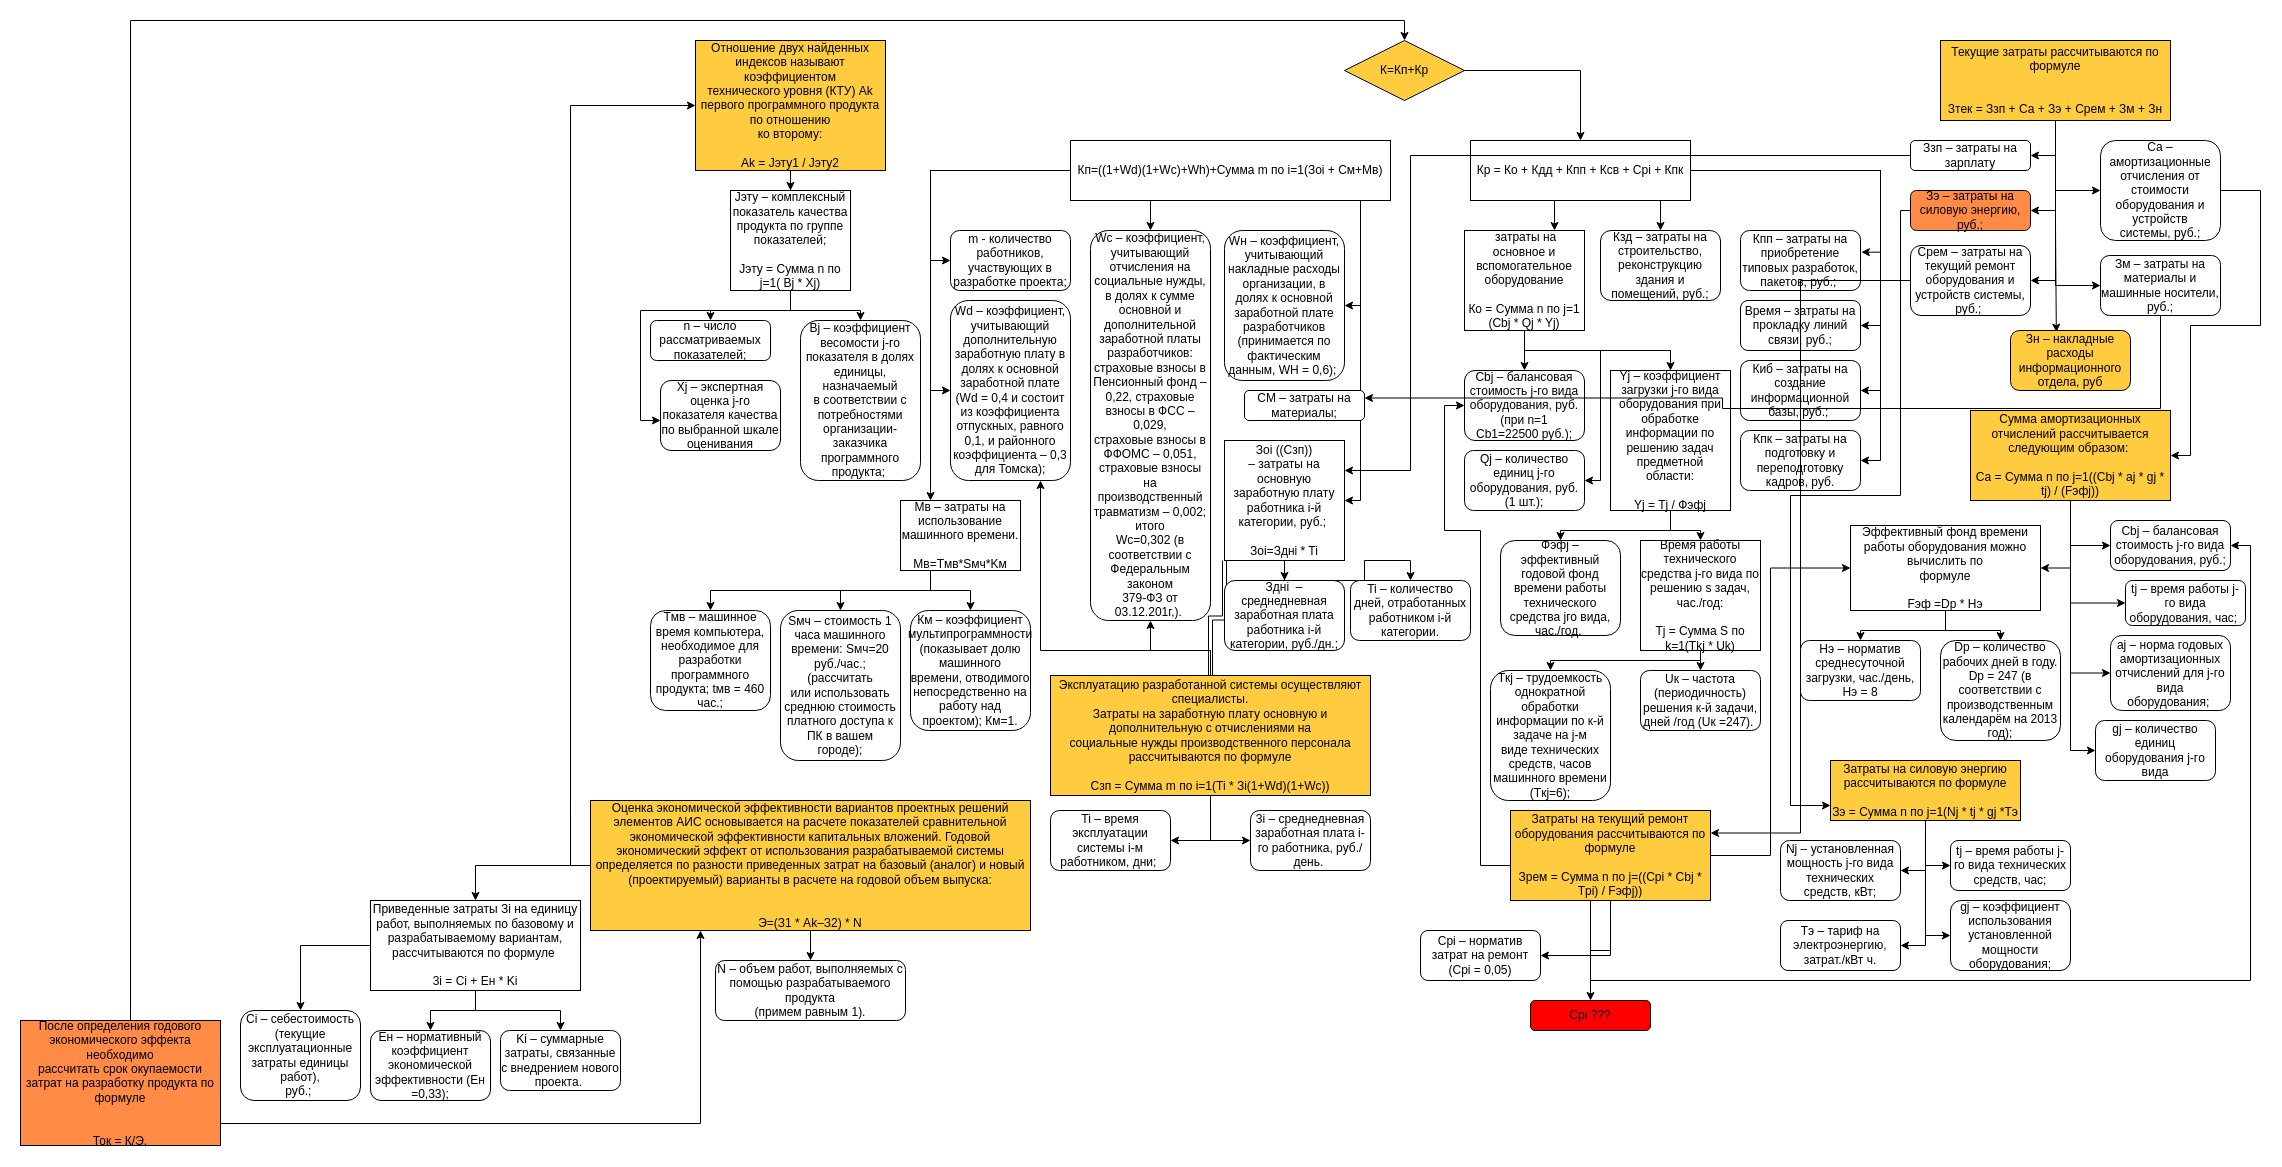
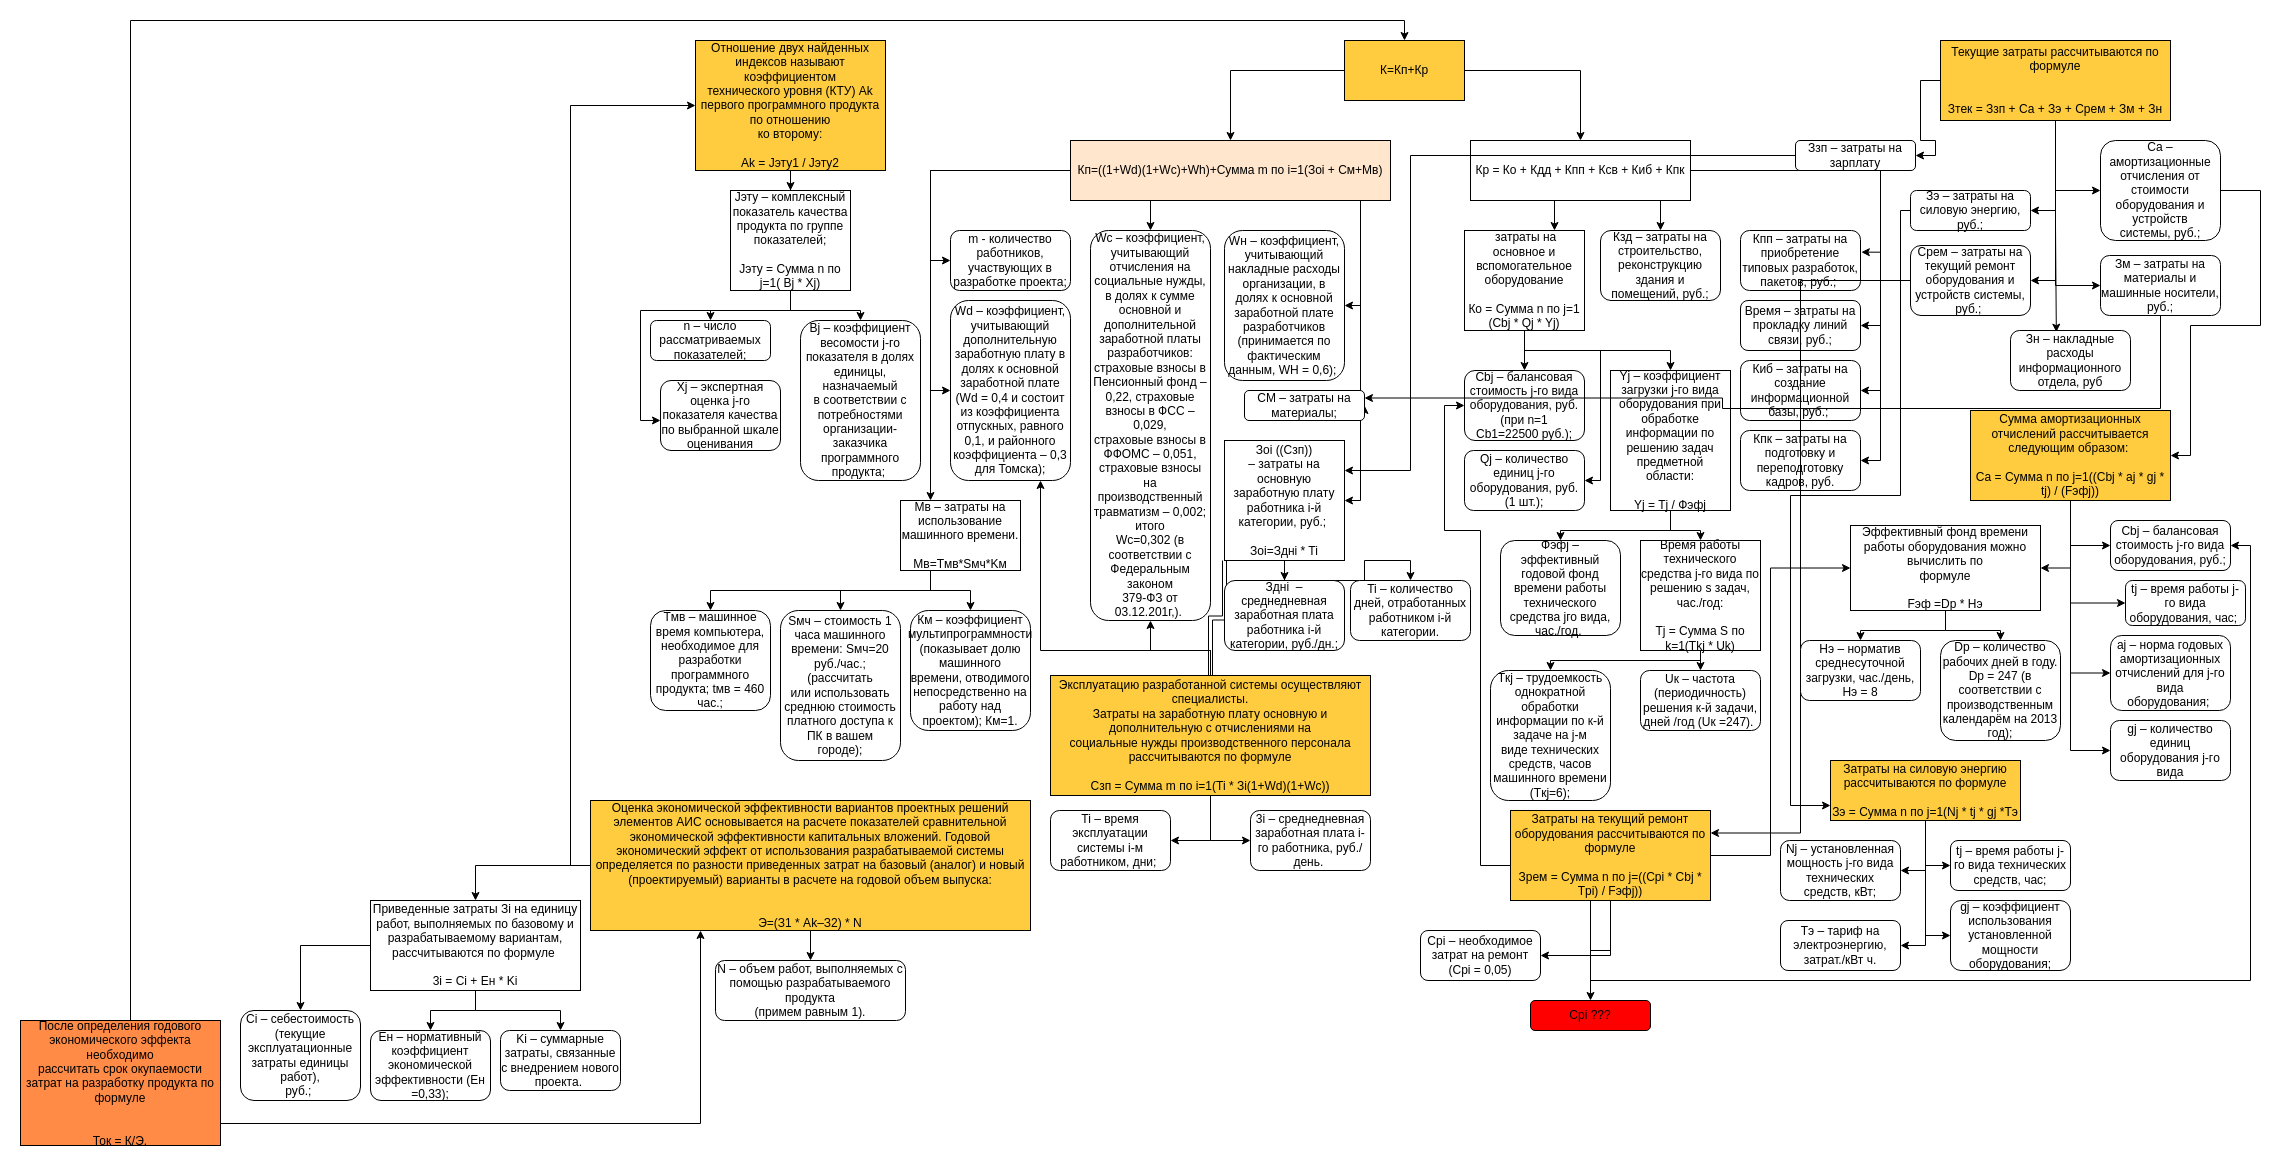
edge "К=Кп+Кр" -> "Кп=((1+Wd)(1+Wc)+Wh)+Cумма m по i=1(Зoi + Cм+Мв)": added
node "К=Кп+Кр": shape diamond -> rectangle
node "Ззп – затраты на зарплату": moved (1971, 156) -> (1856, 156)
node "Кп=((1+Wd)(1+Wc)+Wh)+Cумма m по i=1(Зoi + Cм+Мв)": fillcolor #ffffff -> #ffe6cc
node "Кр = Ко + Кдд + Кпп + Ксв + Сpi + Кпк": label "Кр = Ко + Кдд + Кпп + Ксв + Сpi + Кпк" -> "Кр = Ко + Кдд + Кпп + Ксв + Киб + Кпк"
node "Зэ – затраты на силовую энергию, руб.;": fillcolor #ff8b47 -> #ffffff
node "Зн – накладные расходы информационного отдела, руб": fillcolor #ffcc40 -> #ffffff
edge "Кп=((1+Wd)(1+Wc)+Wh)+Cумма m по i=1(Зoi + Cм+Мв)" -> "СM – затраты на материалы;": added
node "gj – количество единиц оборудования j-гo вида": moved (2156, 751) -> (2171, 751)
node "Cpi – норматив затрат на ремонт (Cpi = 0,05)": label "Cpi – норматив затрат на ремонт (Cpi = 0,05)" -> "Cpi – необходимое затрат на ремонт (Cpi = 0,05)"
